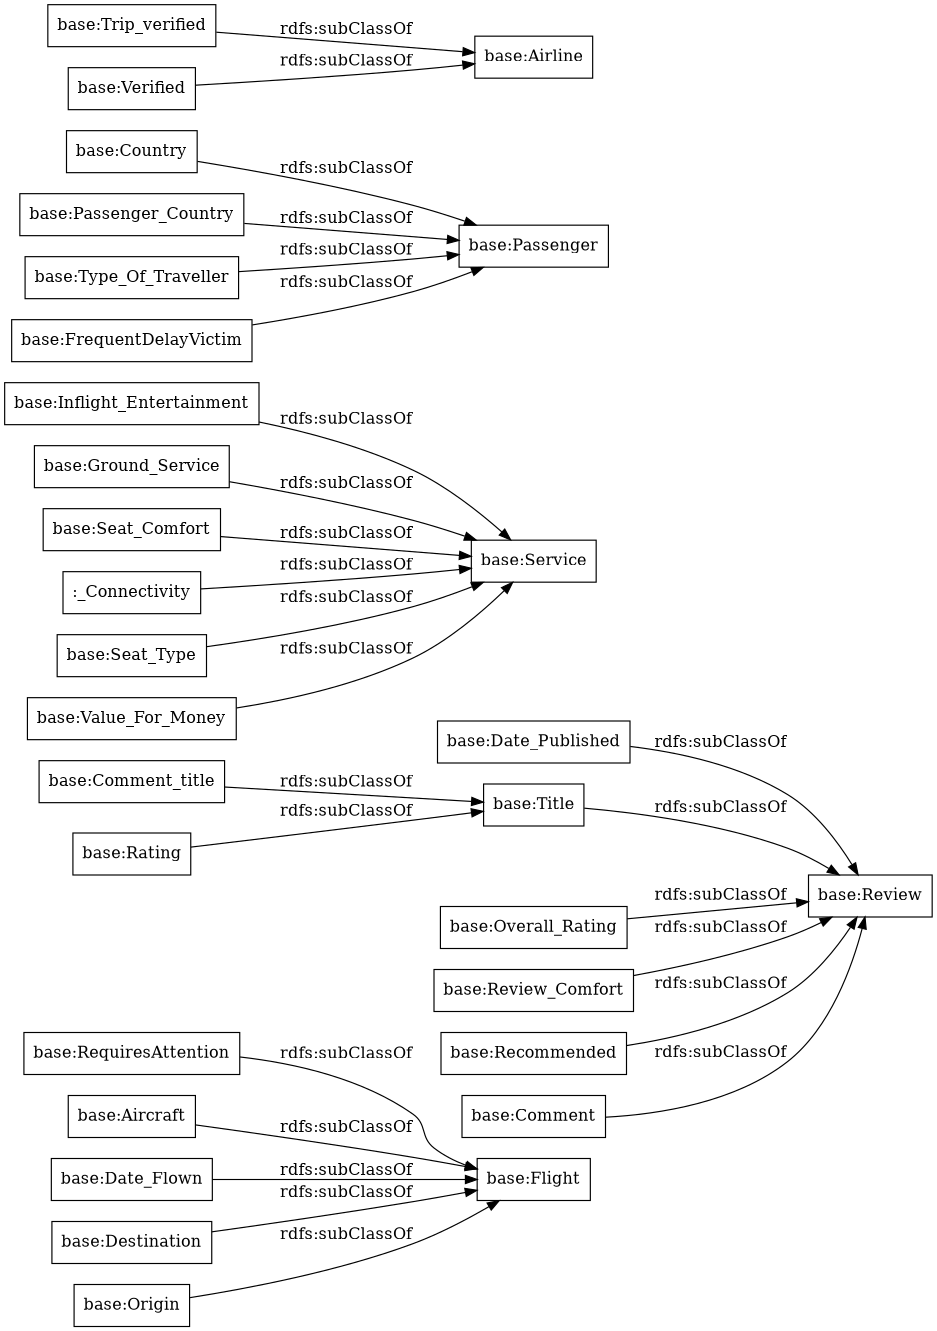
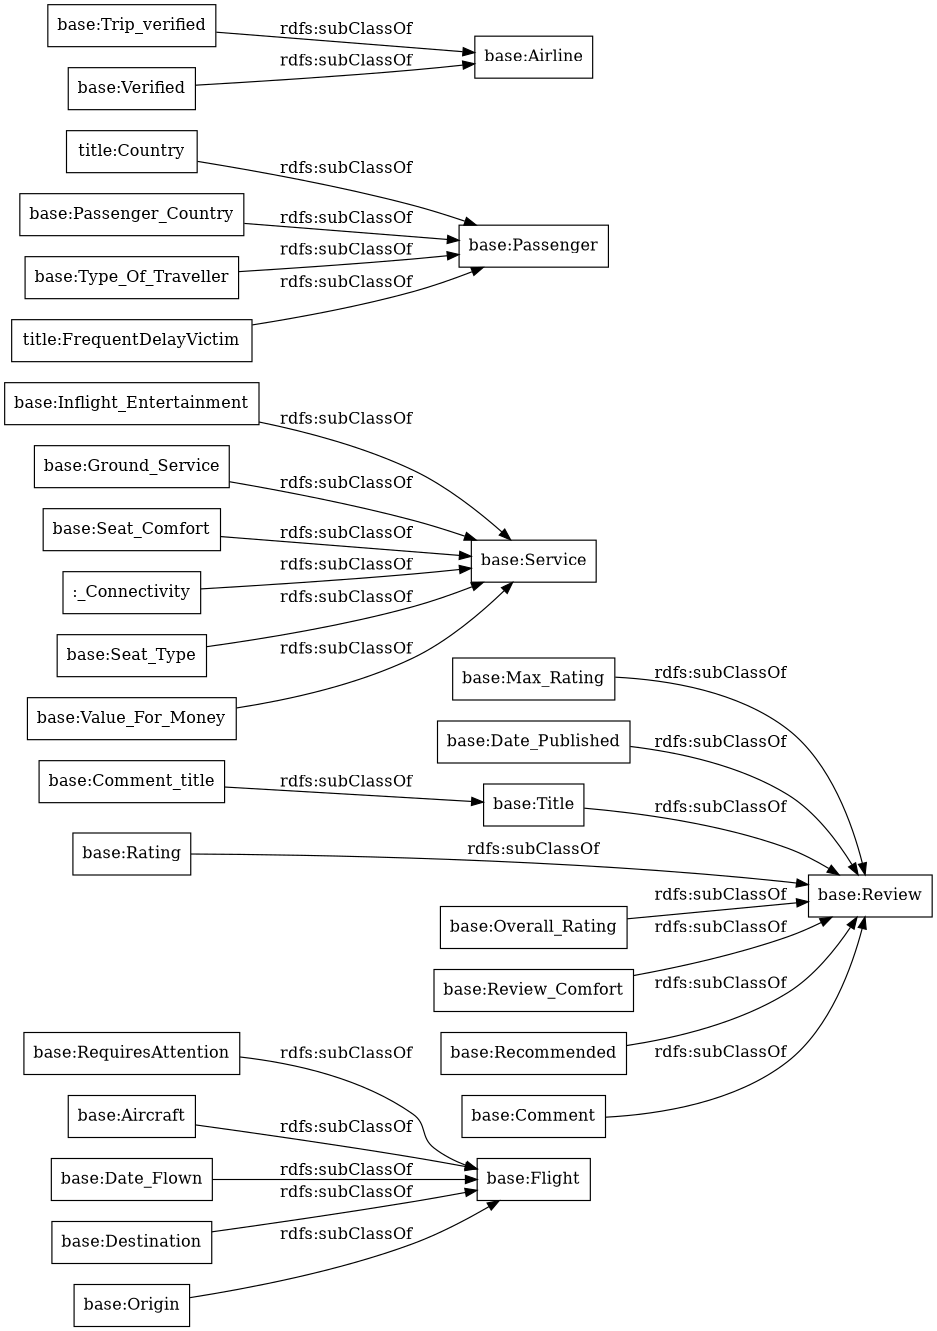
node "base:Country": label "base:Country" -> "title:Country"
node "base:FrequentDelayVictim": label "base:FrequentDelayVictim" -> "title:FrequentDelayVictim"
node "base:Max_Rating": added
edge "base:Rating" -> "base:Title": now "base:Rating" -> "base:Review"
